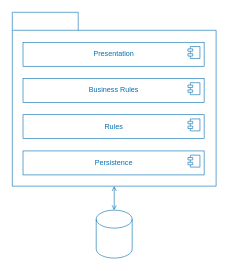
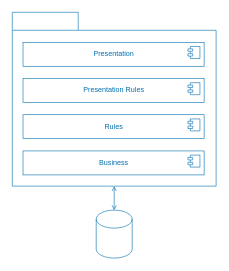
node "Business Rules": label "Business Rules" -> "Presentation Rules"
node "Persistence": label "Persistence" -> "Business"
